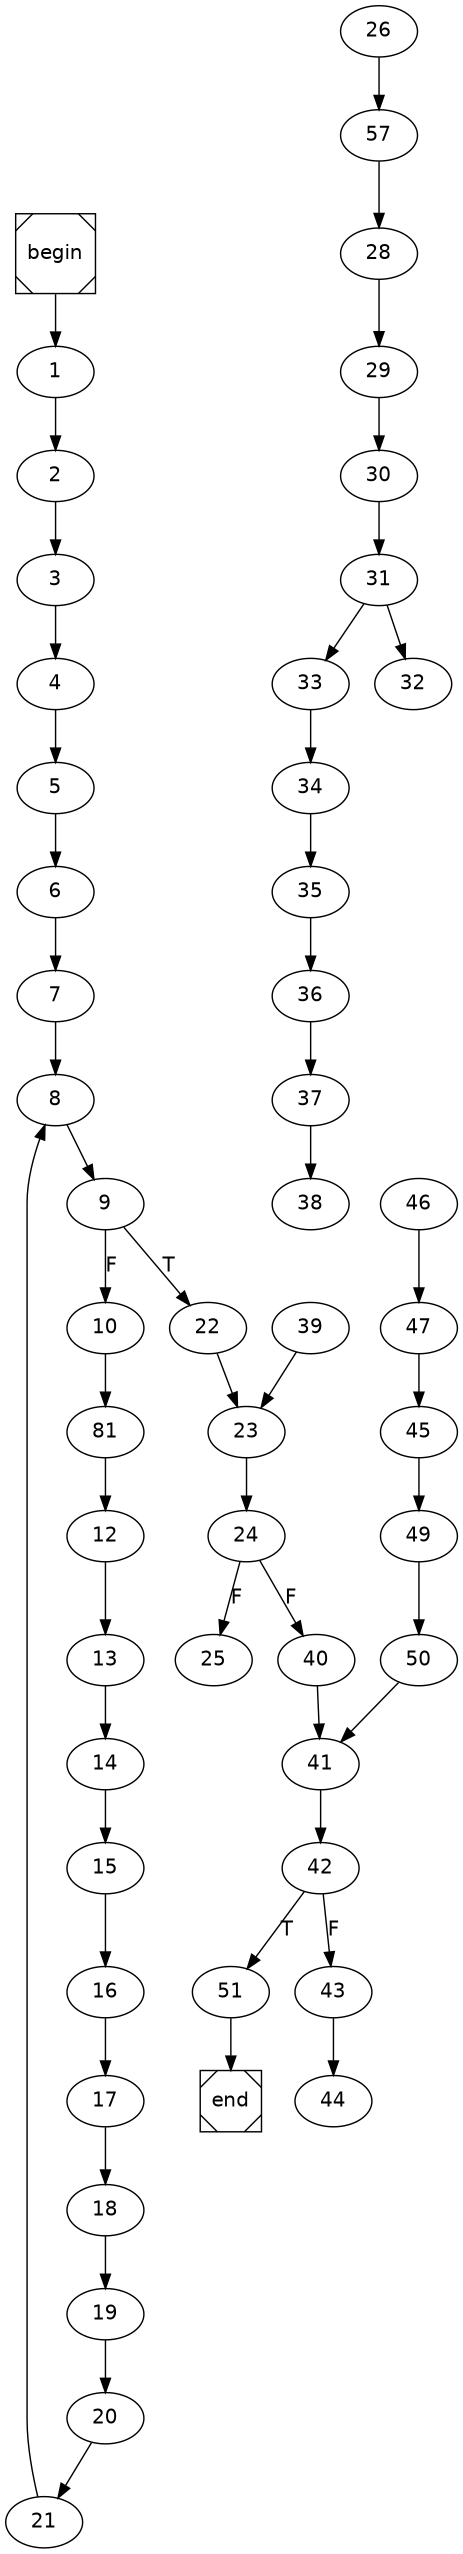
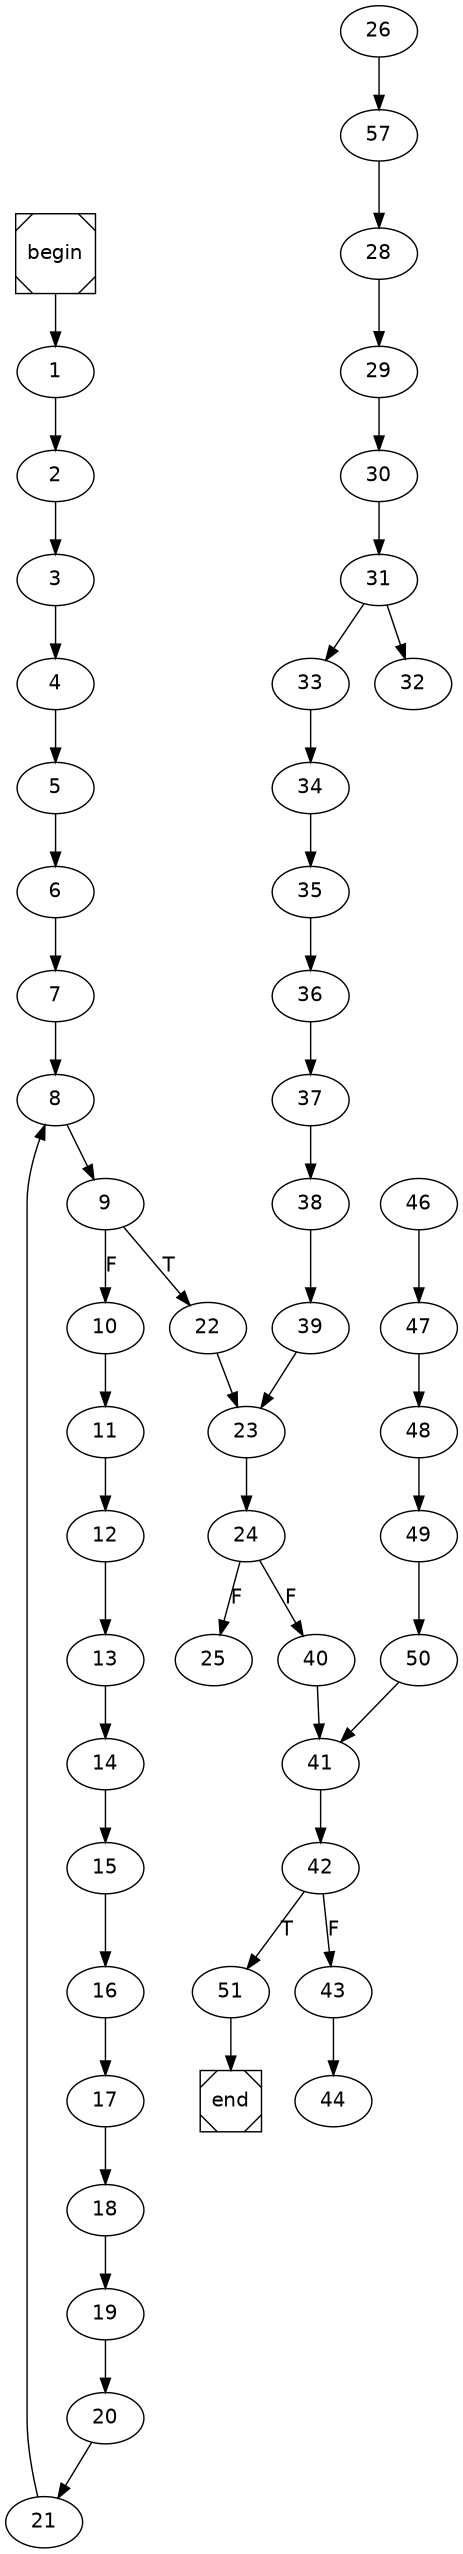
edge "38" -> "39": added
node "81": label "81" -> "11"
node "45": label "45" -> "48"
